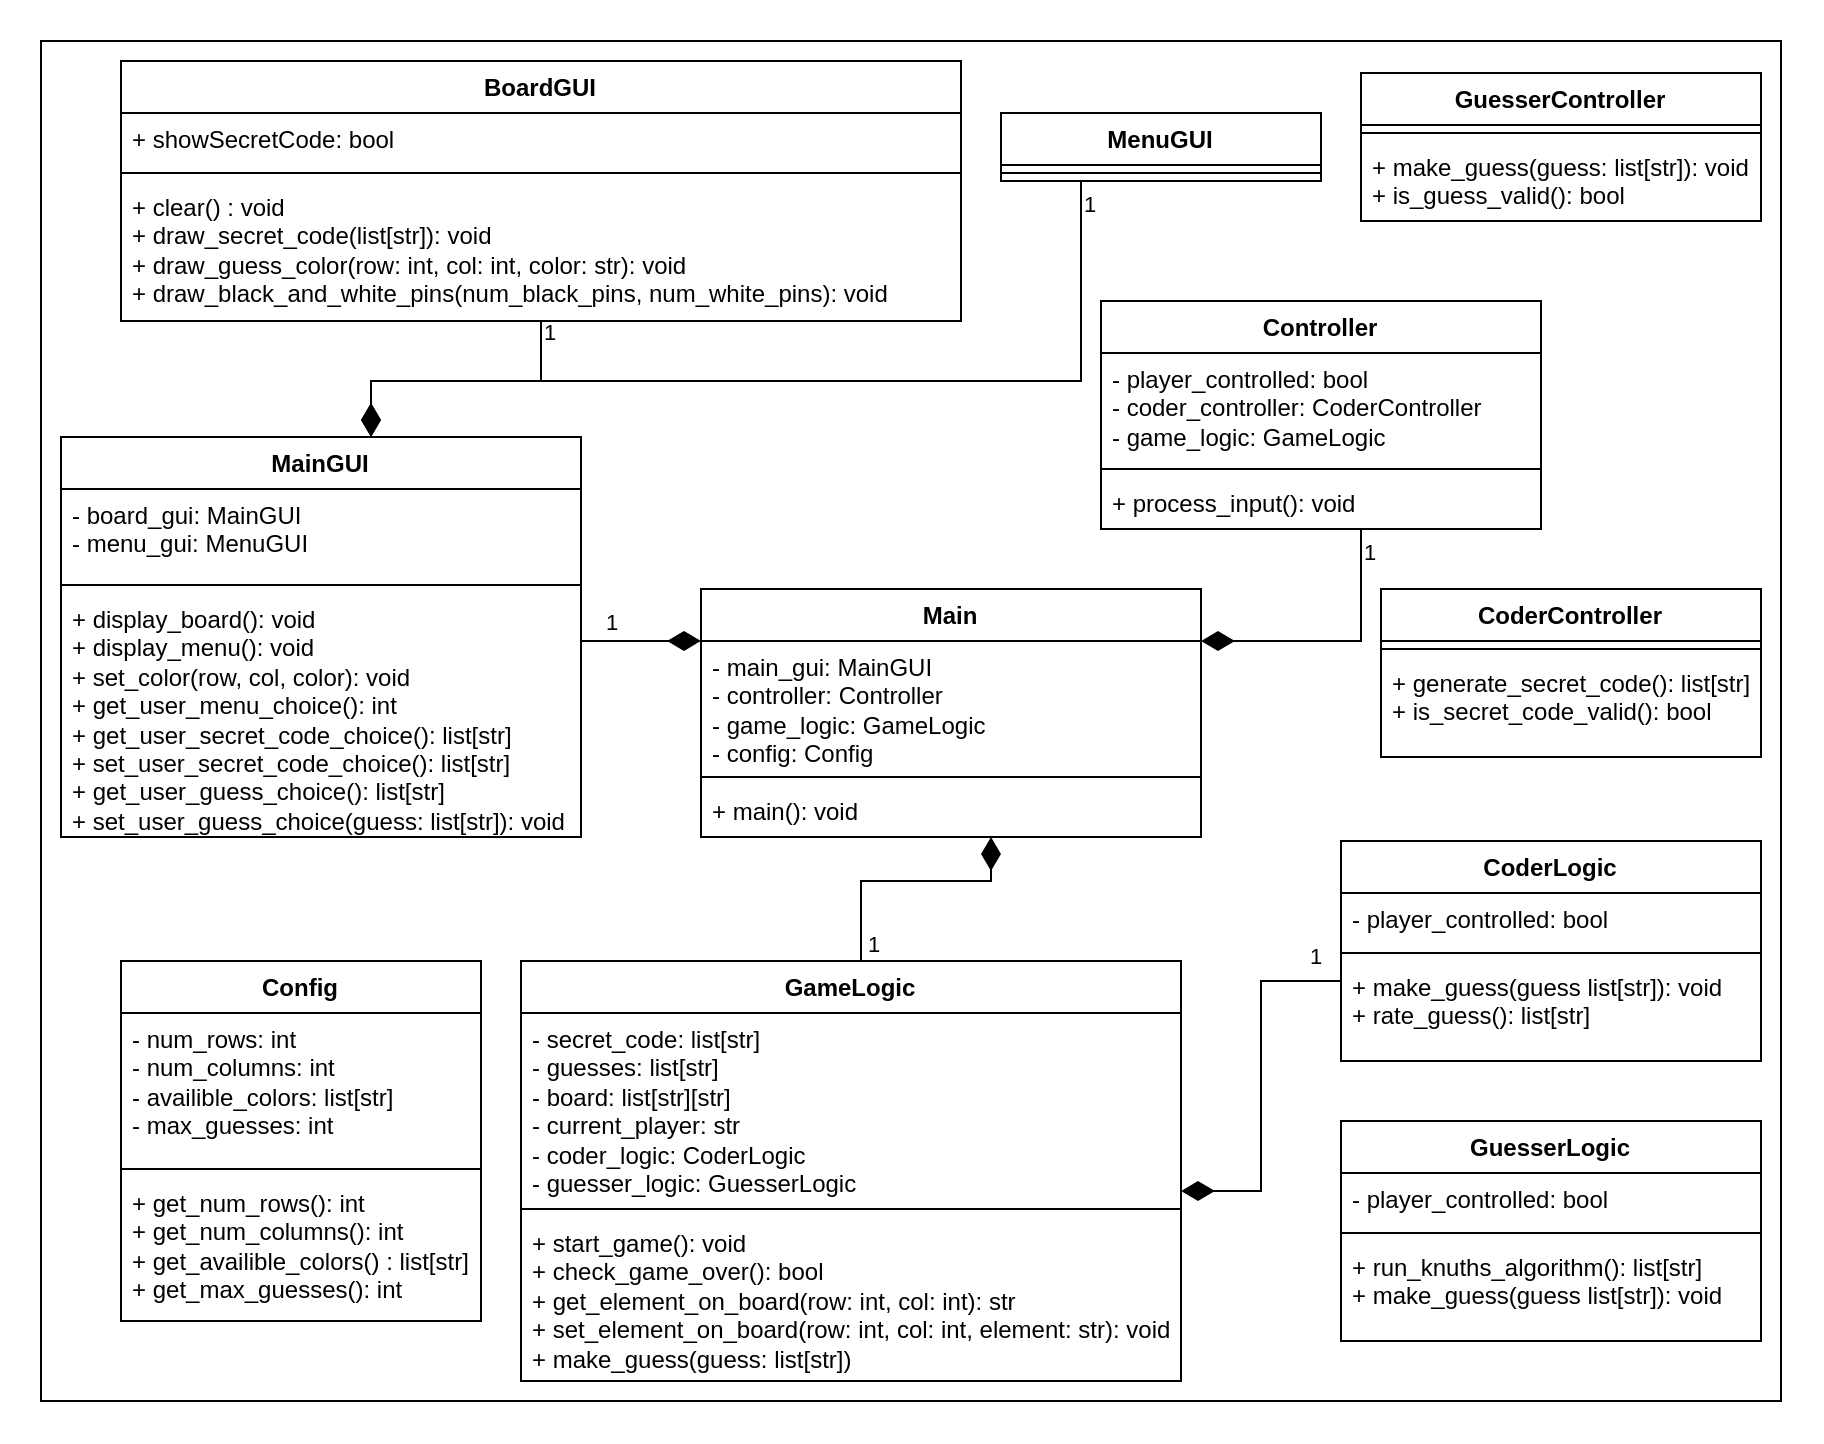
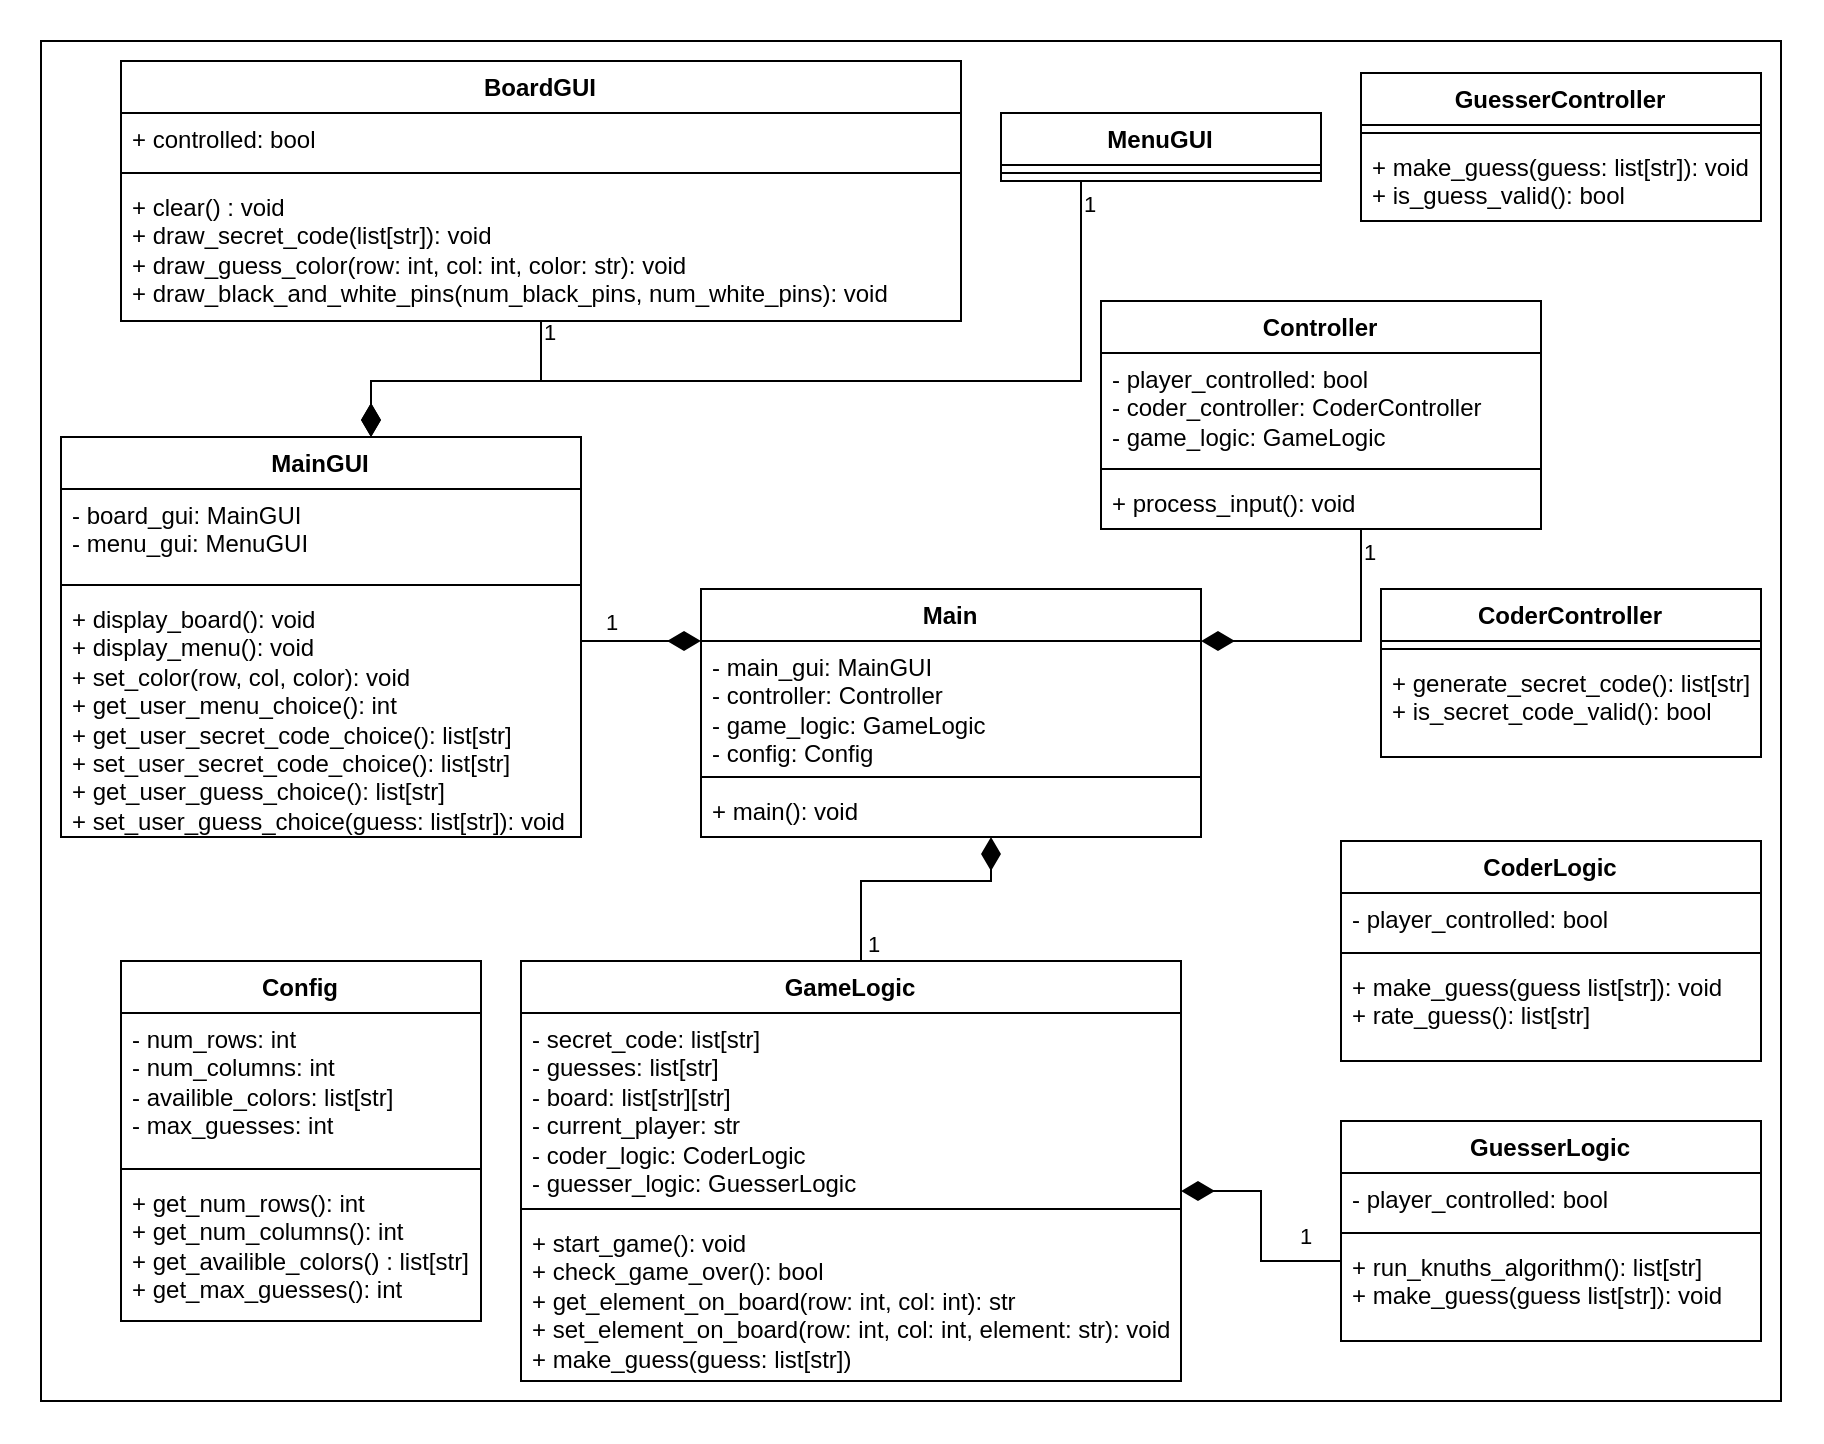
node "+ showSecretCode: bool": label "+ showSecretCode: bool" -> "+ controlled: bool"
edge "CoderLogic" -> "GameLogic": removed, label "1"
edge "GuesserLogic" -> "GameLogic": added, label "1"
